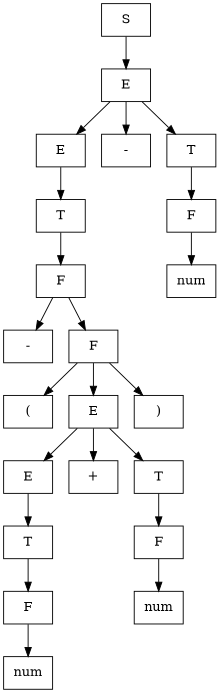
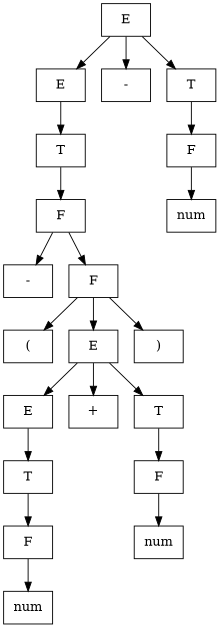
node "S": removed
